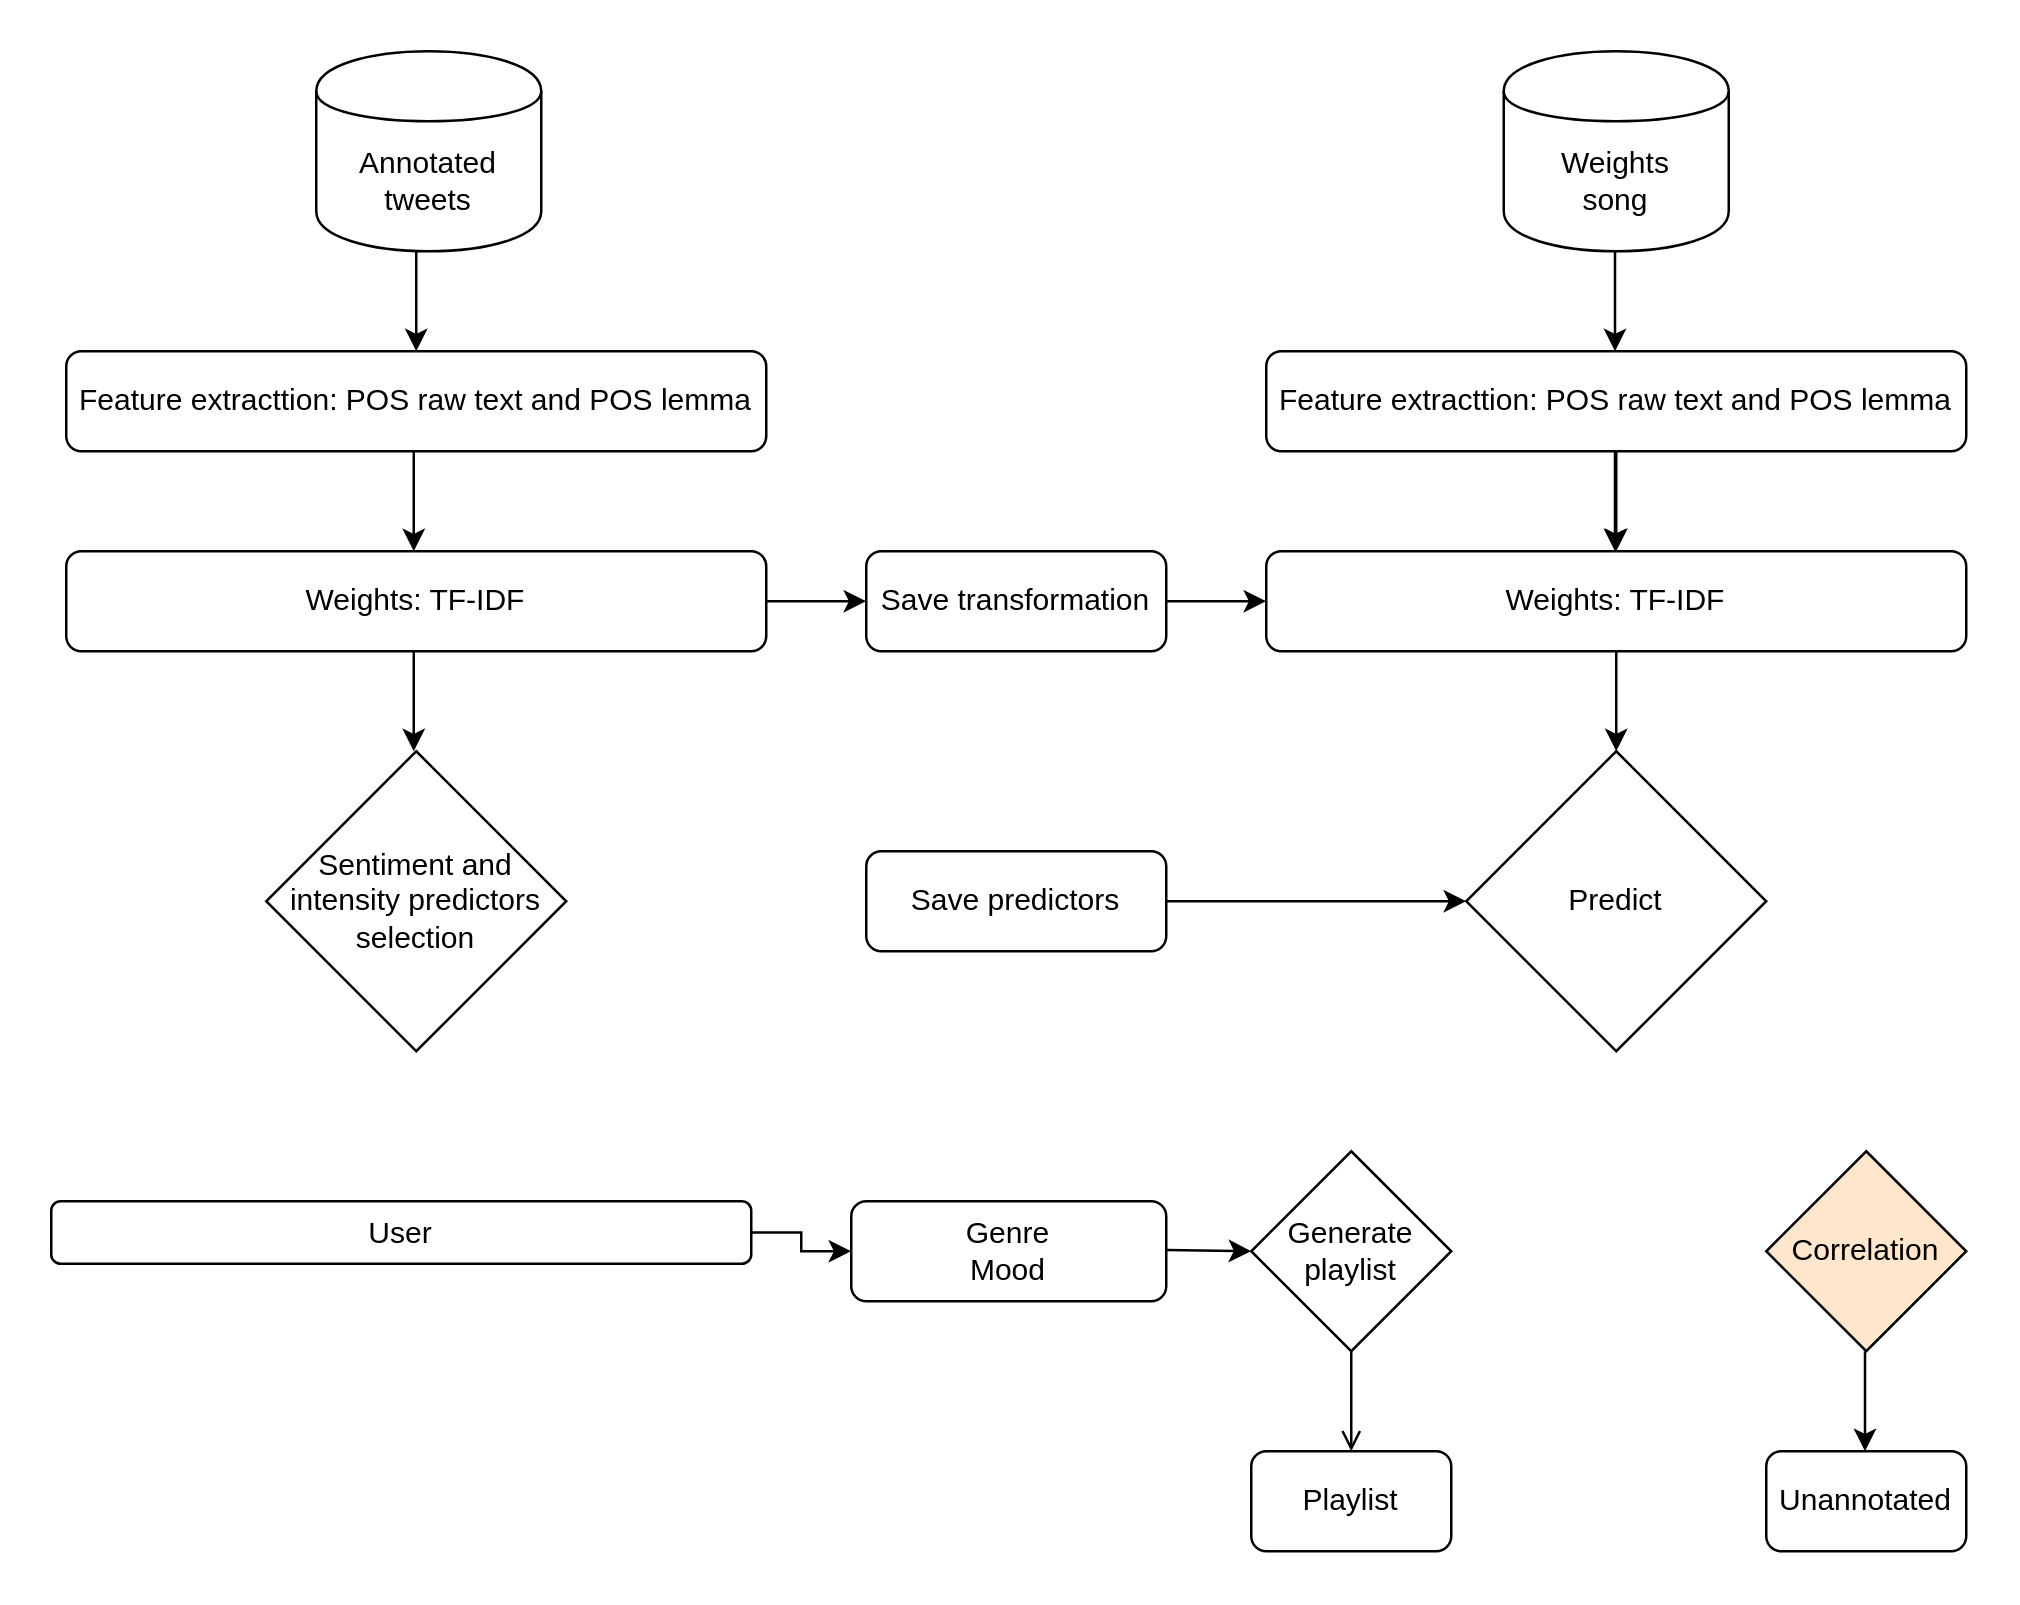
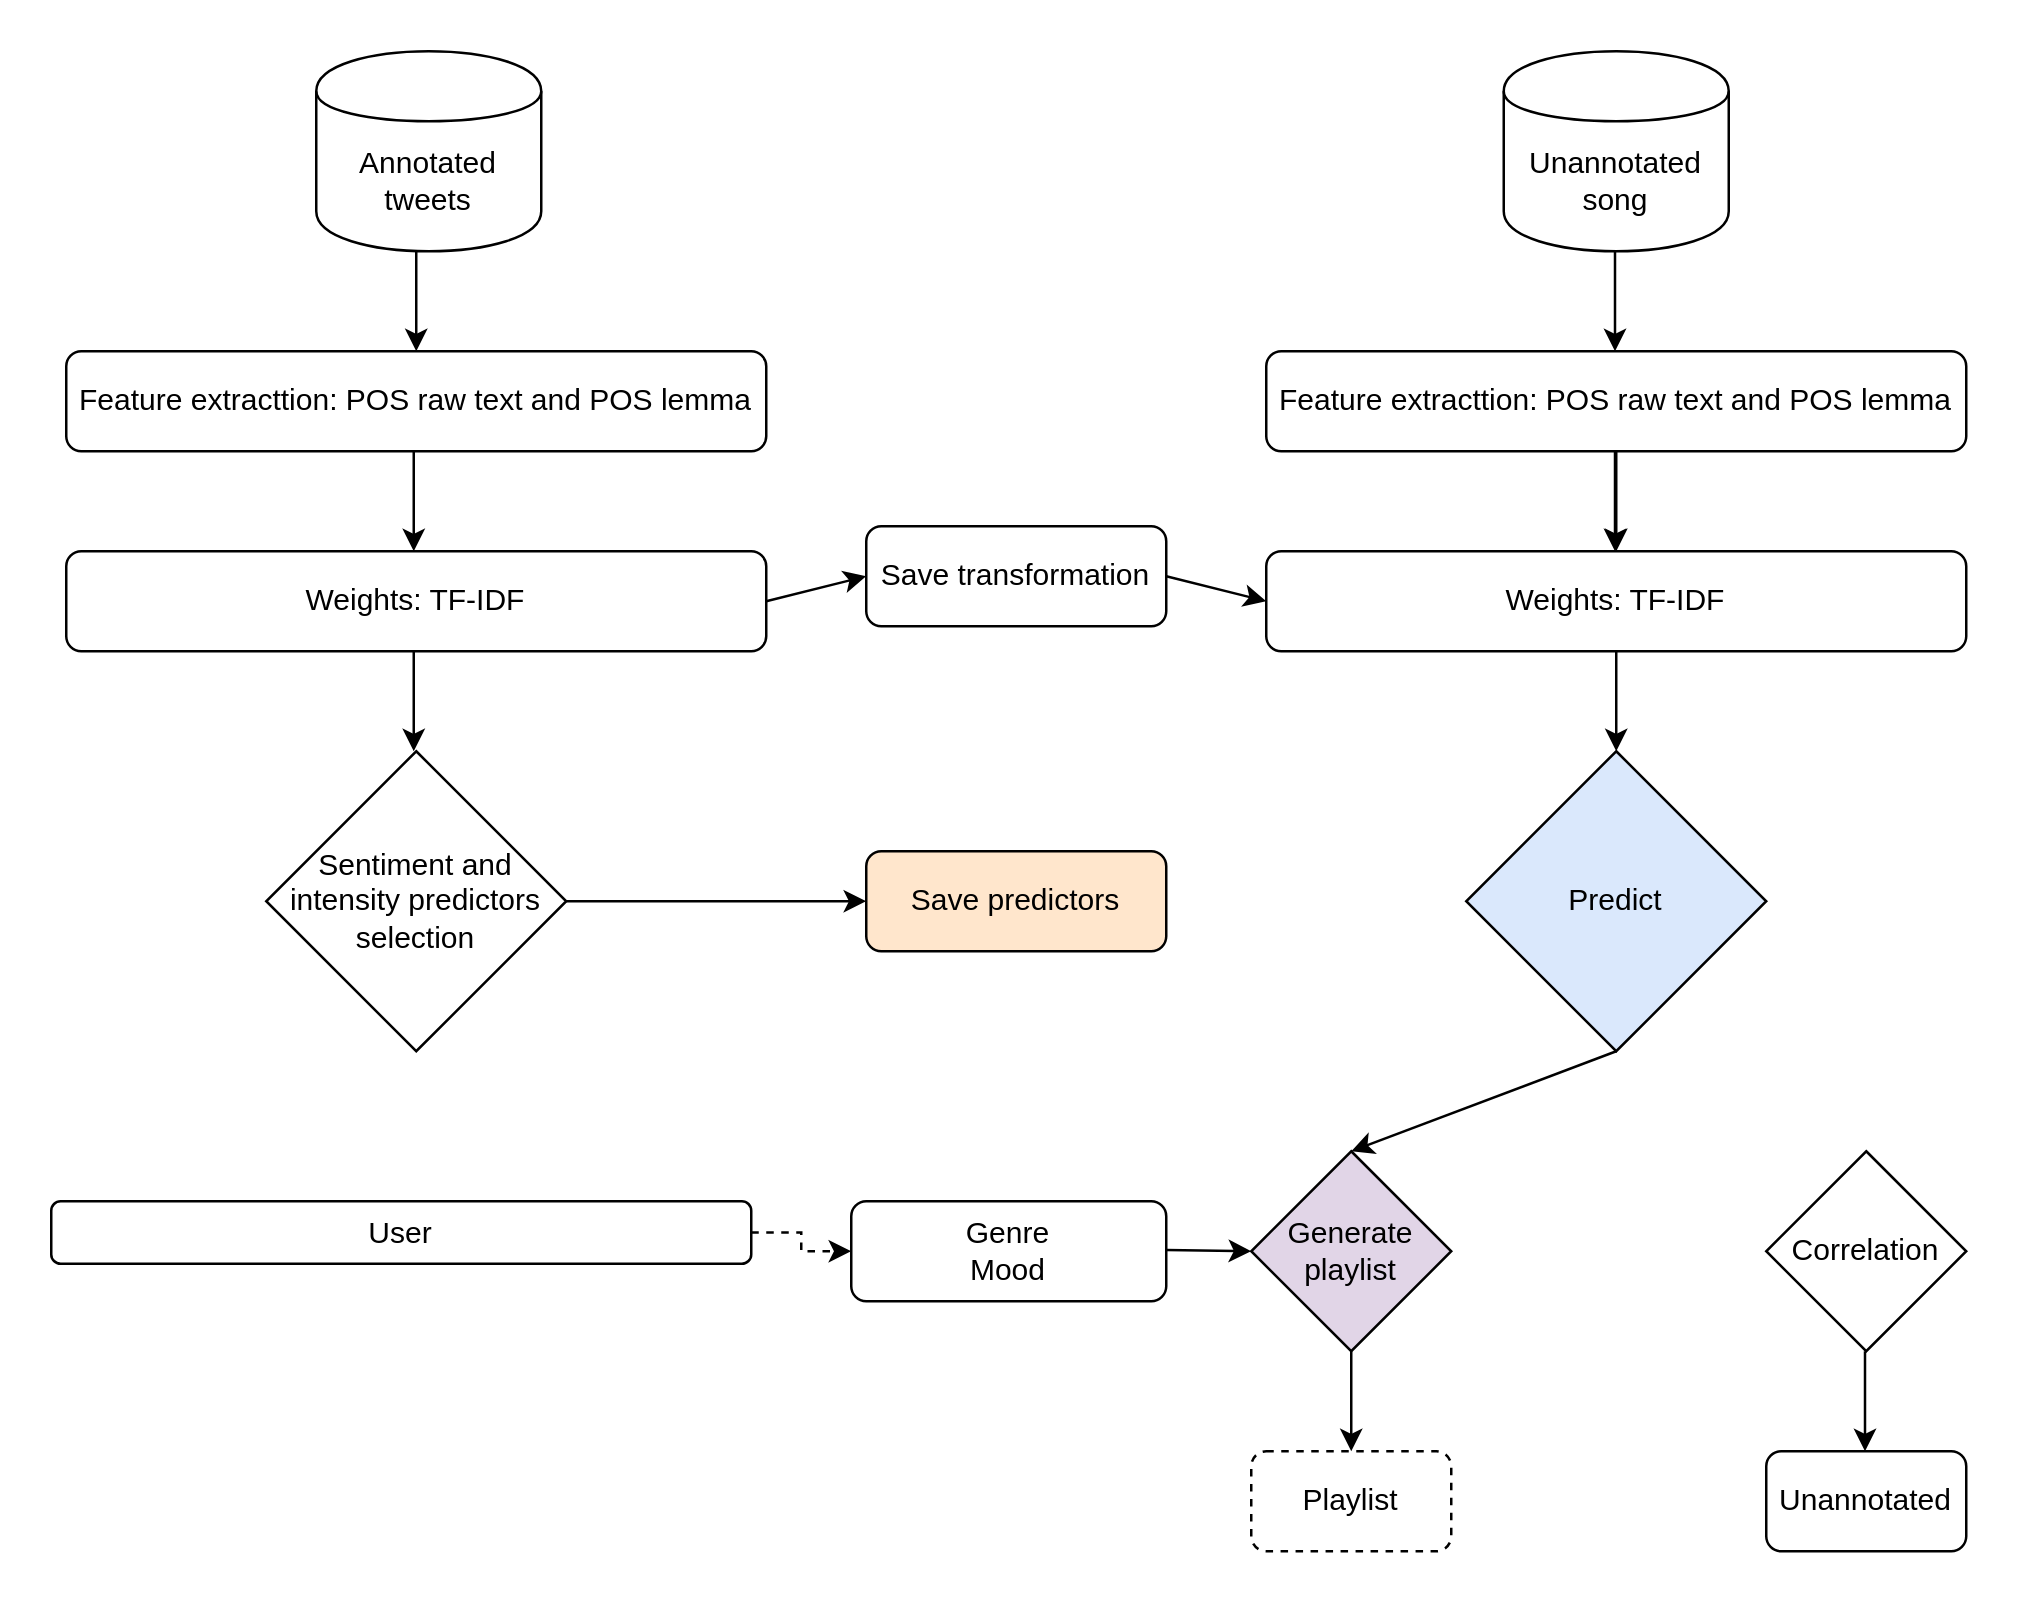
node "Weights song": label "Weights song" -> "Unannotated song"
node "Save transformation": moved (1016, 601) -> (1016, 576)
edge "Sentiment and intensity predictors selection" -> "Save predictors": added
node "Save predictors": fillcolor #ffffff -> #ffe6cc
edge "Save predictors" -> "Predict": removed
node "Predict": fillcolor #ffffff -> #dae8fc
edge "Predict" -> "Generate playlist": added
edge "User" -> "Genre Mood": style solid -> dashed
node "Generate playlist": fillcolor #ffffff -> #e1d5e7
node "Correlation": fillcolor #ffe6cc -> #ffffff
edge "Generate playlist" -> "Playlist": arrowhead open -> classic
node "Playlist": style solid -> dashed
